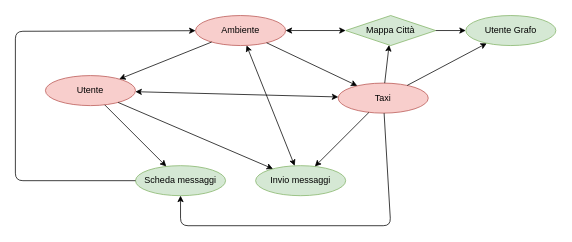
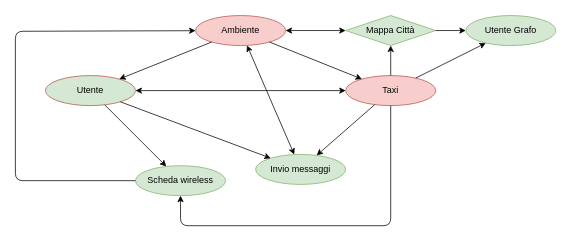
node "Utente": fillcolor #f8cecc -> #d5e8d4
node "Taxi": moved (383, 98) -> (390, 90)
node "Scheda messaggi": label "Scheda messaggi" -> "Scheda wireless"
node "Invio messaggi": moved (300, 180) -> (300, 169)
